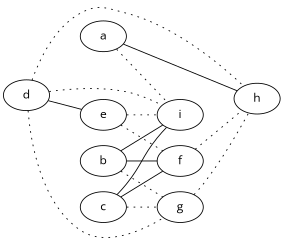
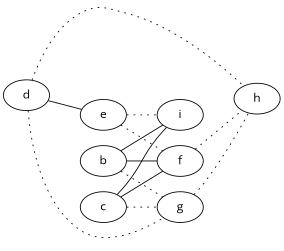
node "a": removed
edge "d" -- "i": removed
